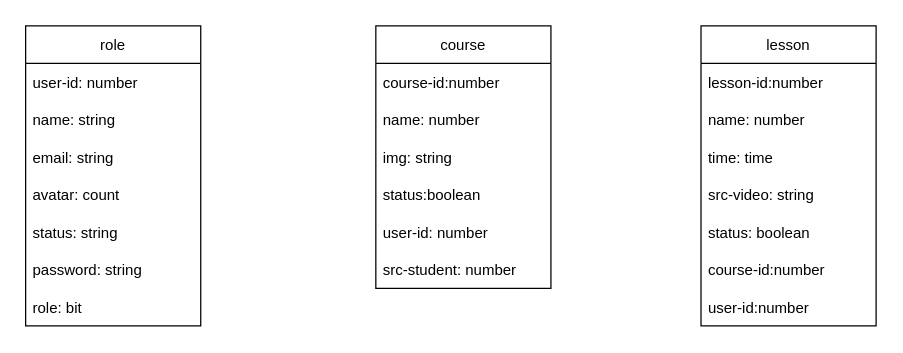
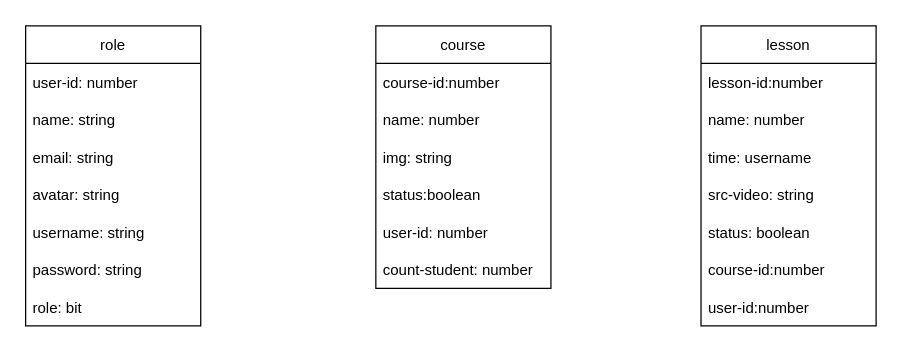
node "time: time": label "time: time" -> "time: username"
node "avatar: count": label "avatar: count" -> "avatar: string"
node "status: string": label "status: string" -> "username: string"
node "src-student: number": label "src-student: number" -> "count-student: number"
